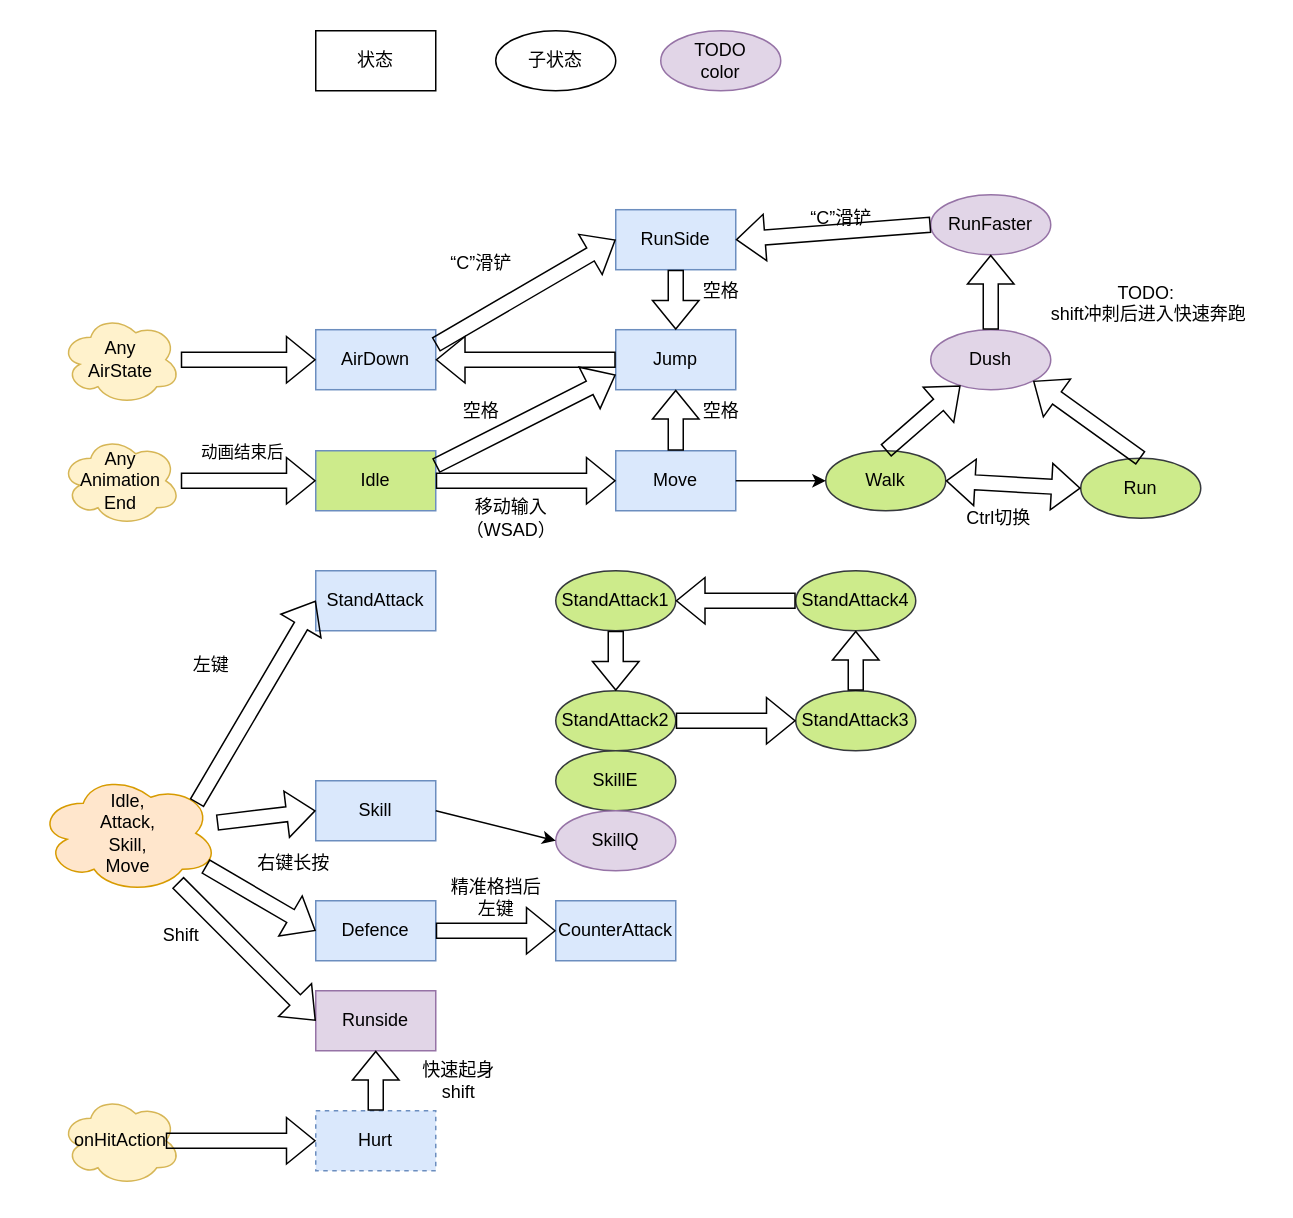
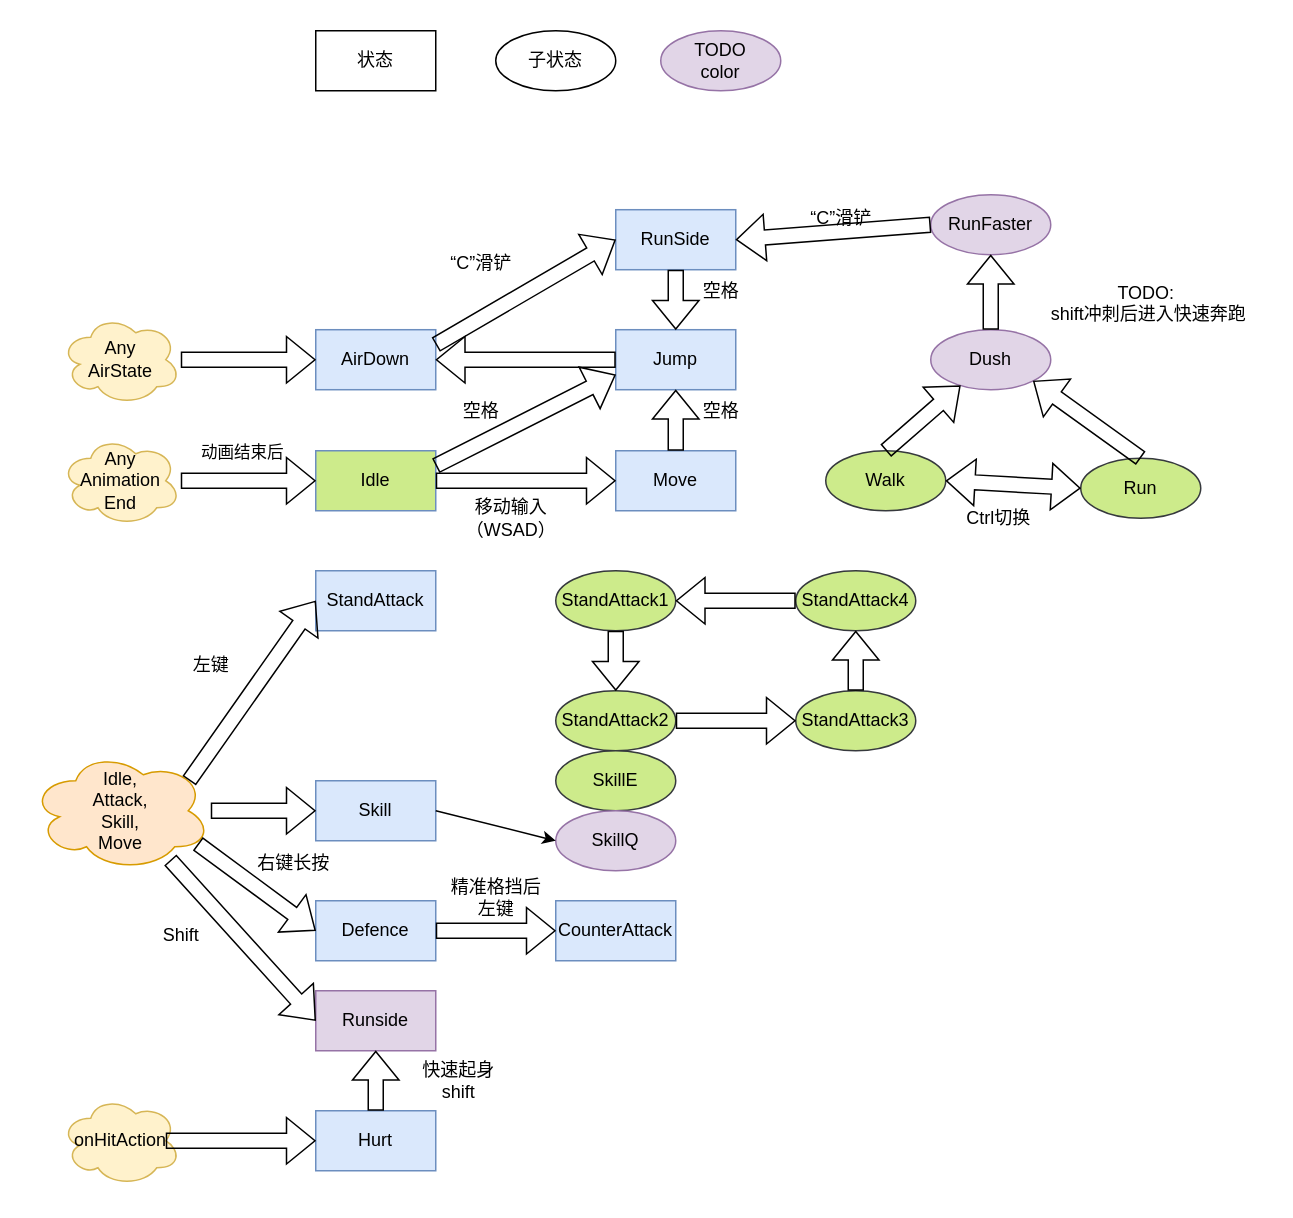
edge "Move" -> "Walk": removed
node "Idle, Attack, Skill, Move": moved (128, 833) -> (121, 811)
node "Hurt": style dashed -> solid
